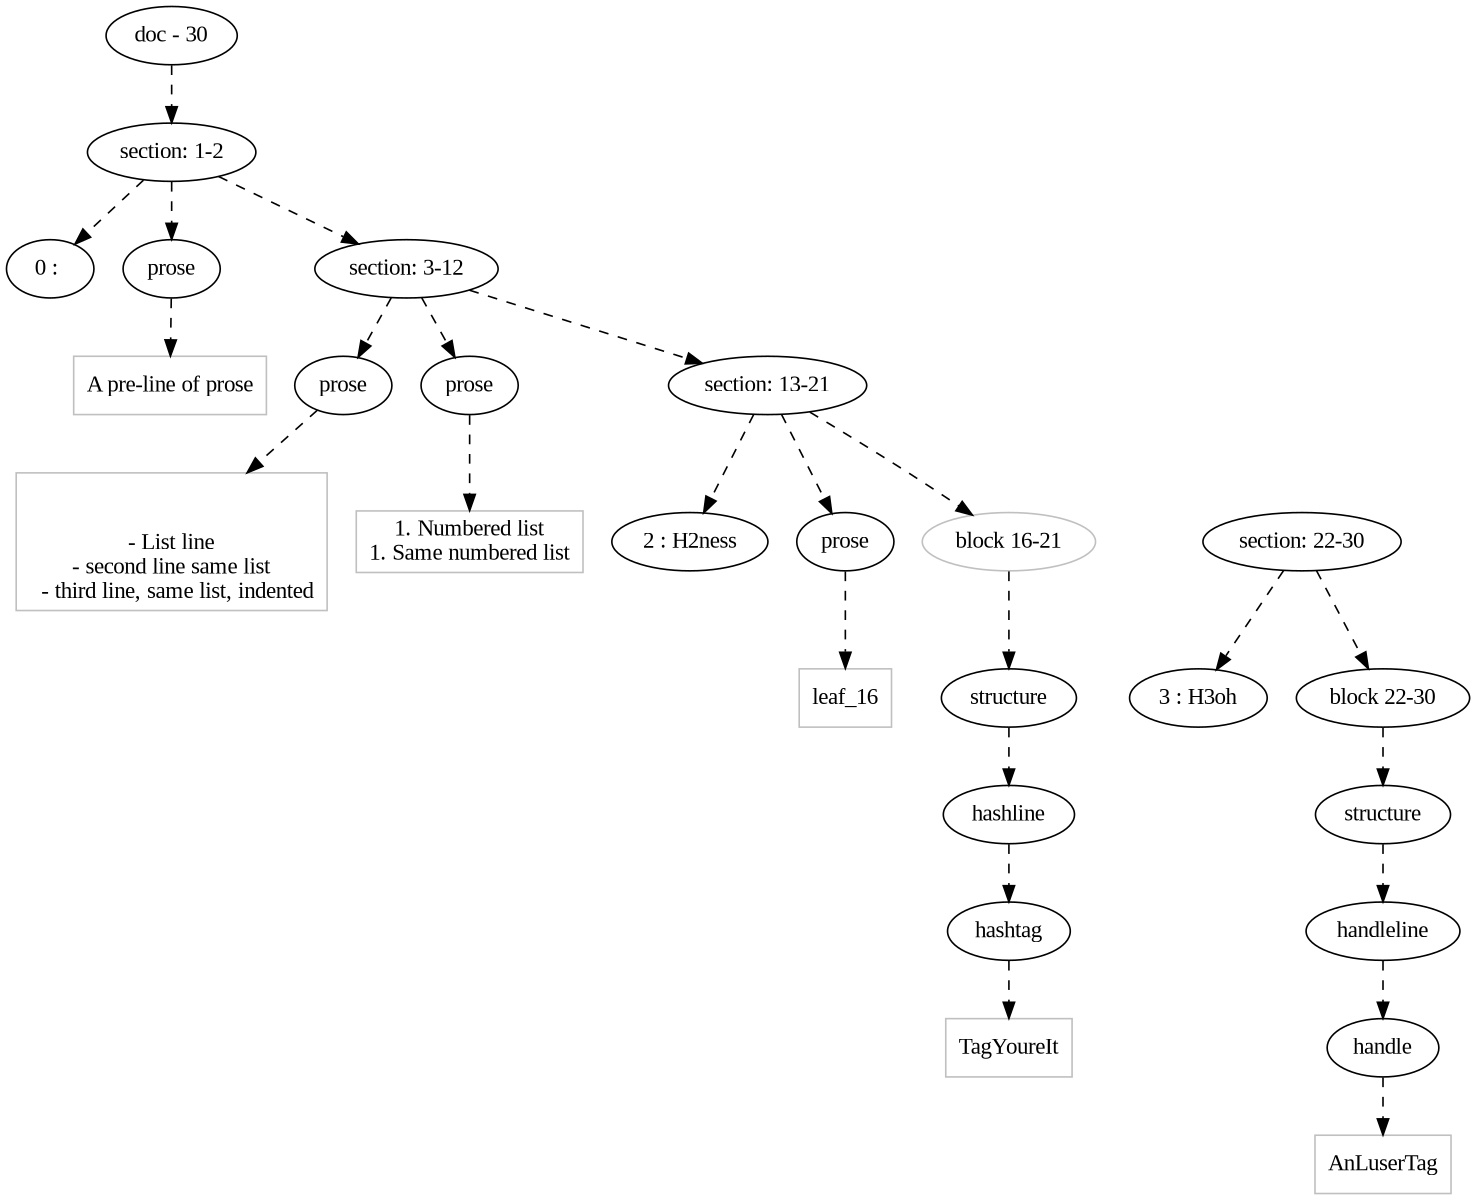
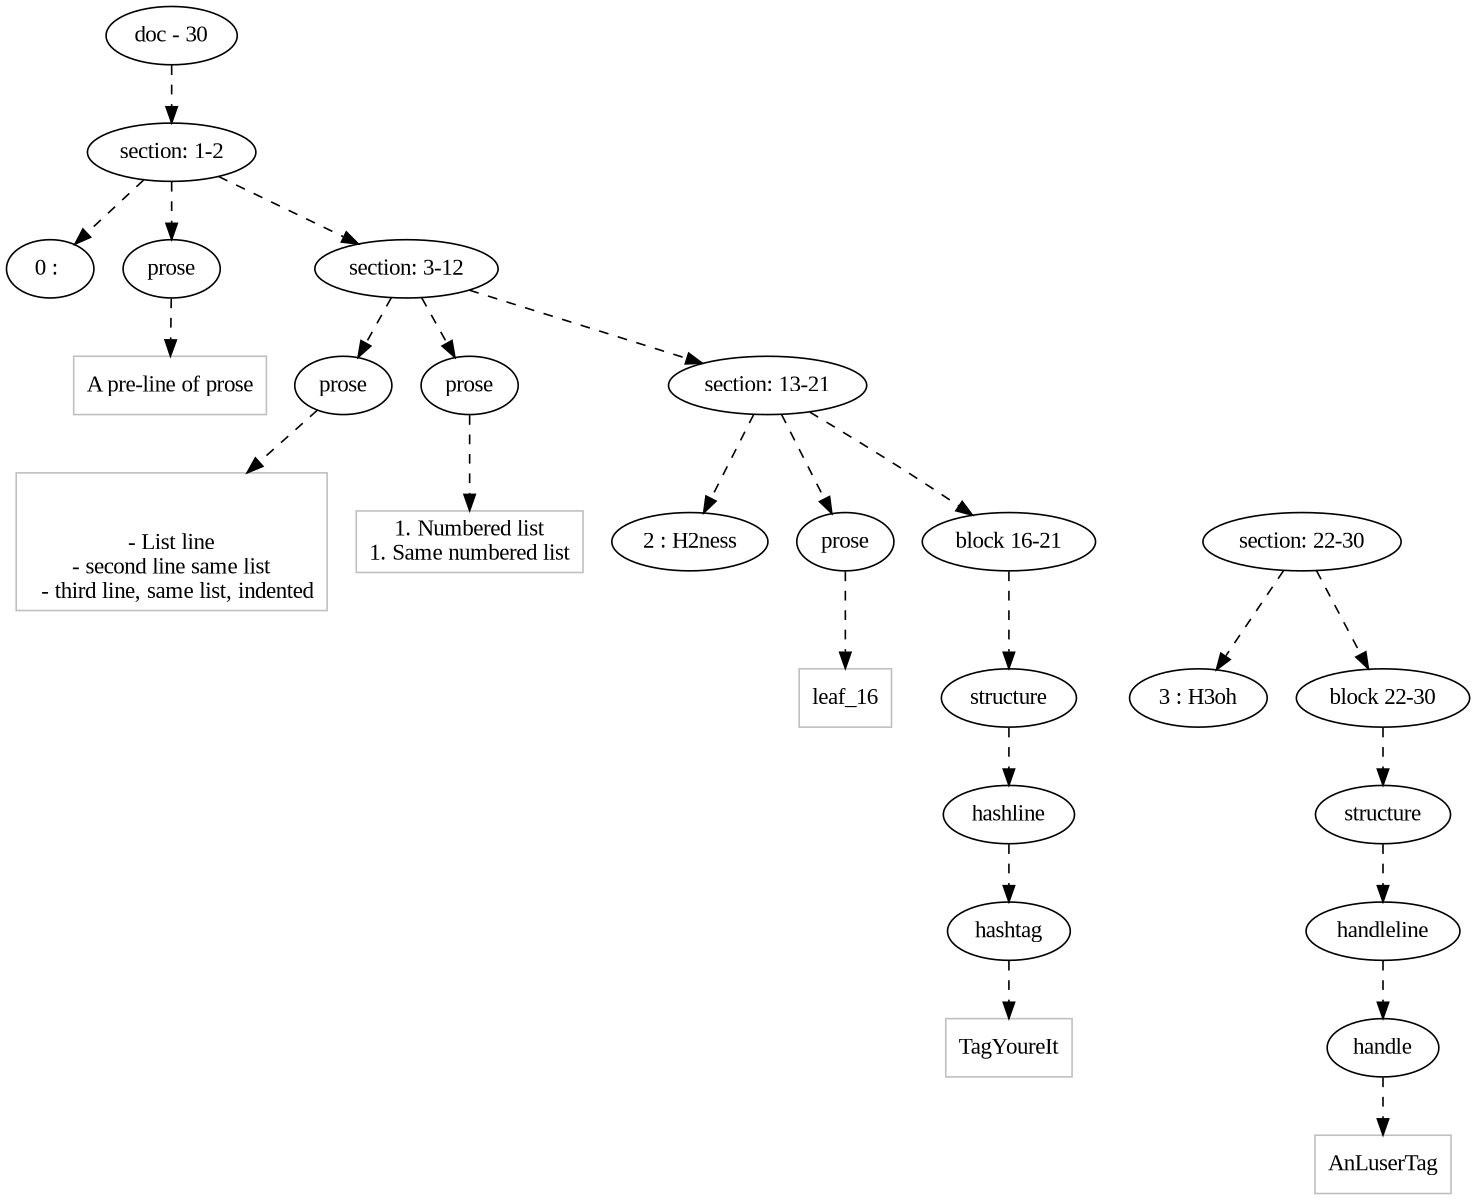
node "block 16-21": color Gray -> black
